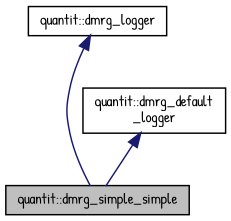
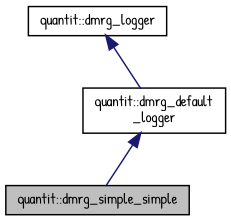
edge "quantit::dmrg_simple_simple" -> "quantit::dmrg_logger": now "quantit::dmrg_default _logger" -> "quantit::dmrg_logger"
